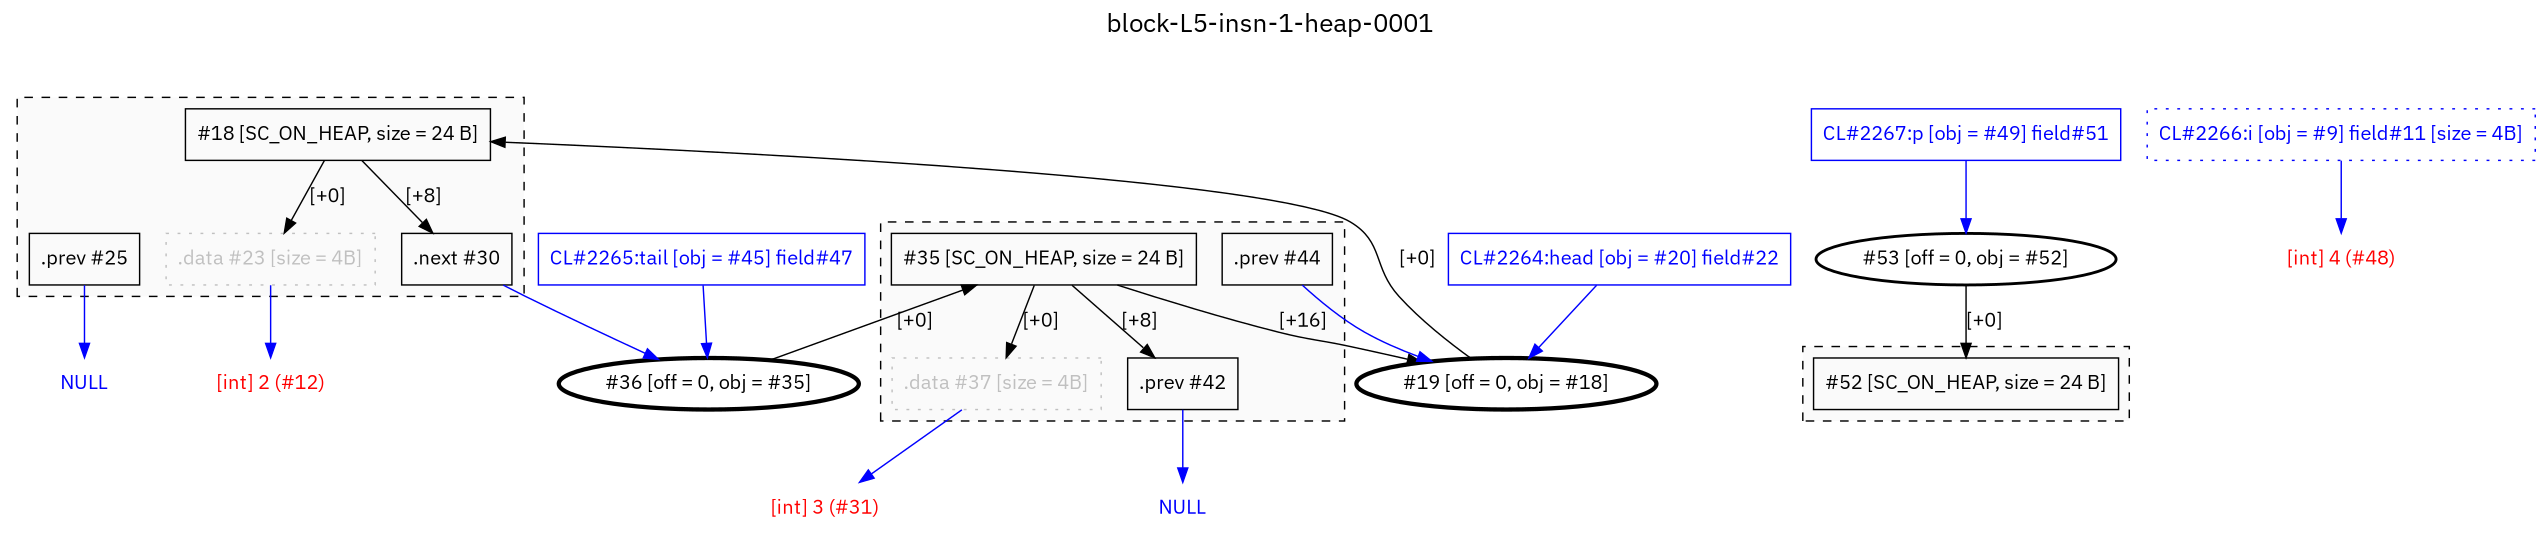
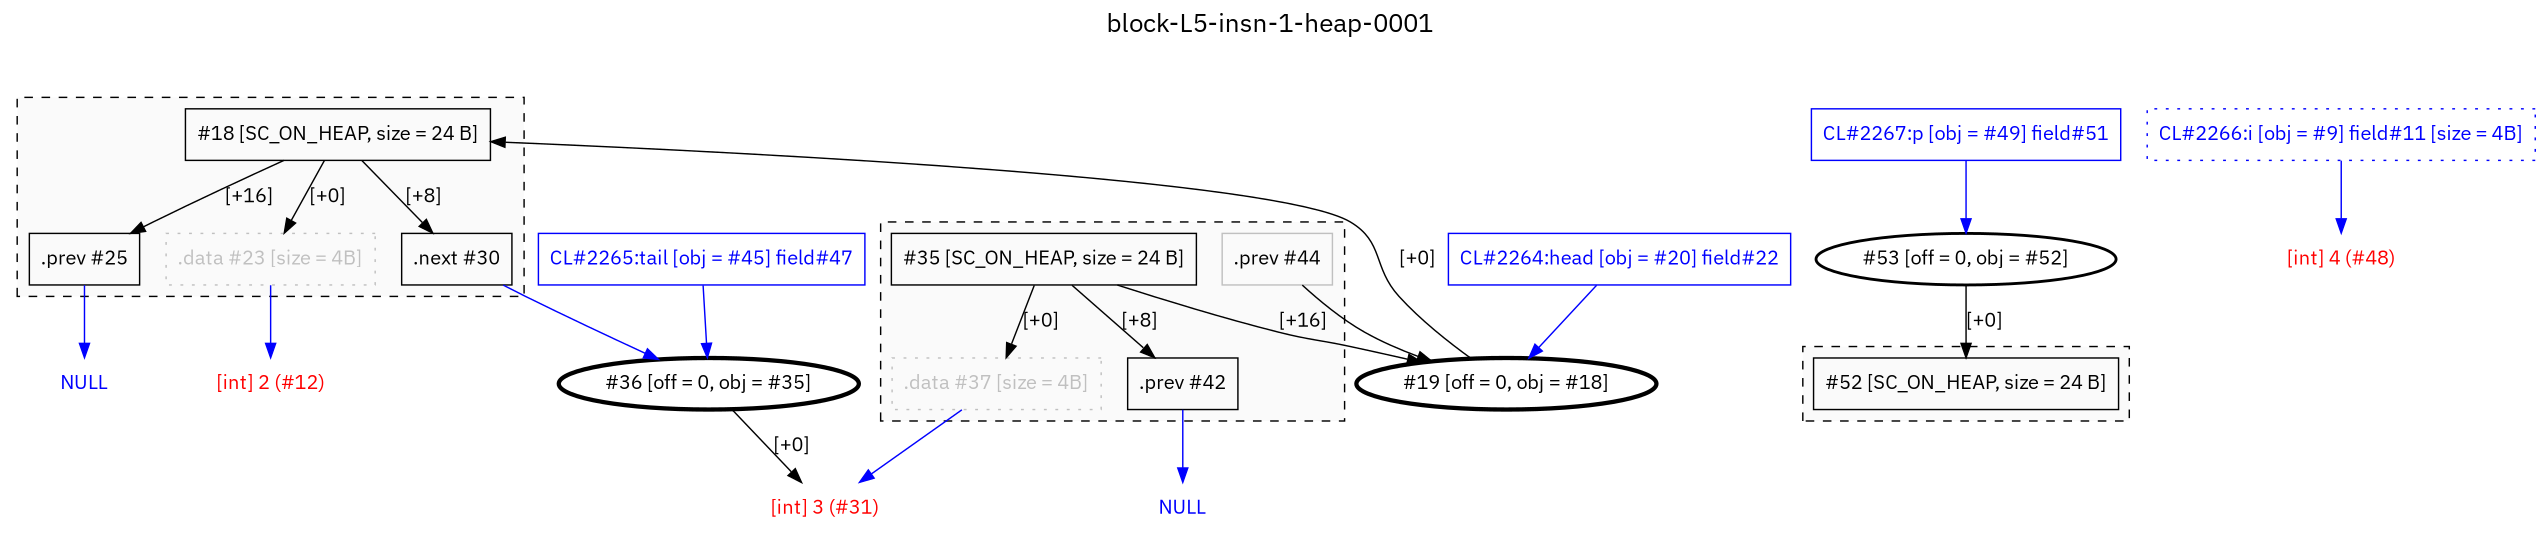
edge "#18 [SC_ON_HEAP, size = 24 B]" -> ".prev #25": added, label "[+16]"
node ".prev #44": color black -> gray
edge "#36 [off = 0, obj = #35]" -> "#35 [SC_ON_HEAP, size = 24 B]": now "#36 [off = 0, obj = #35]" -> "[int] 3 (#31)"
edge ".prev #44" -> "#19 [off = 0, obj = #18]": color blue -> black
